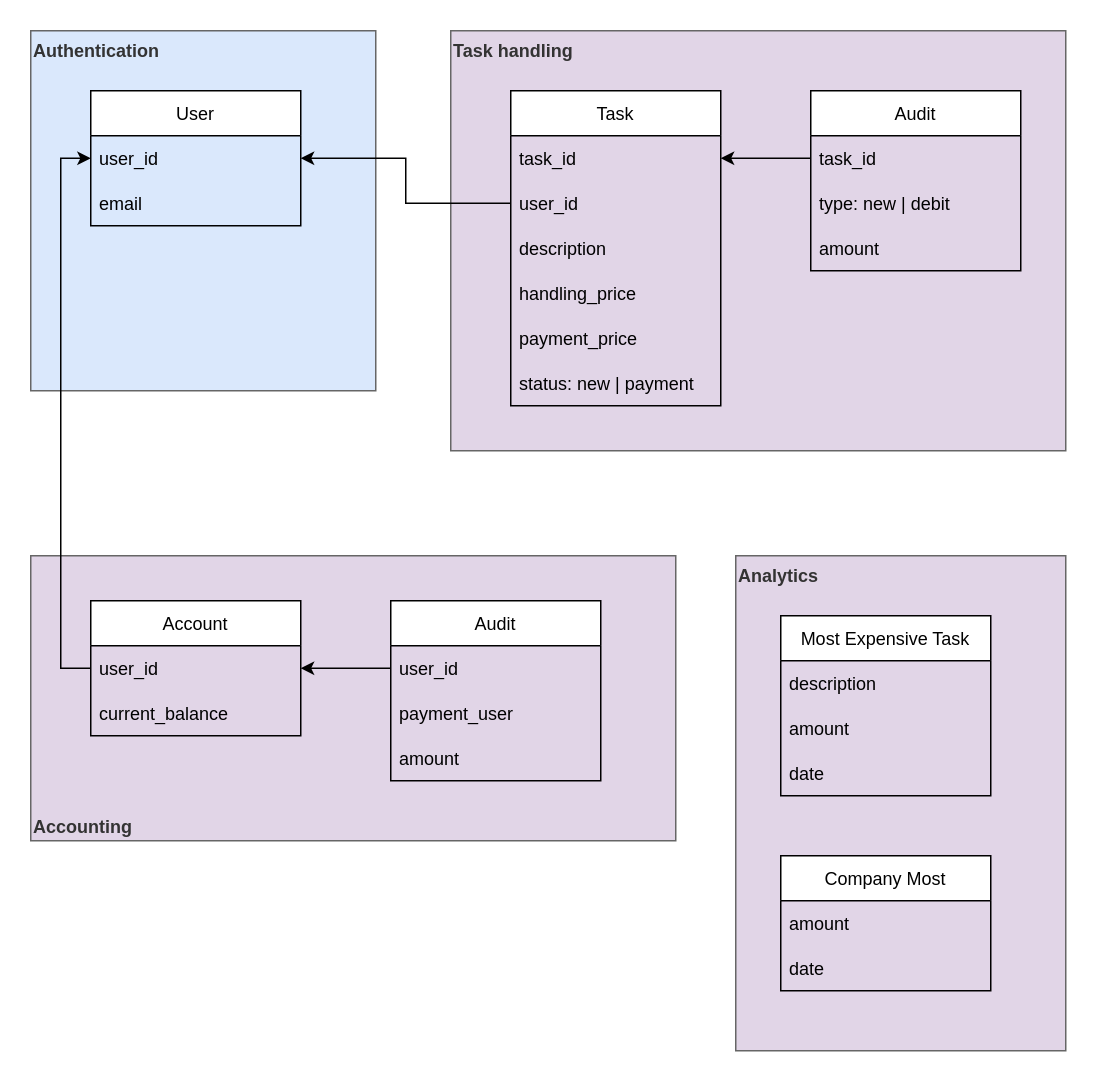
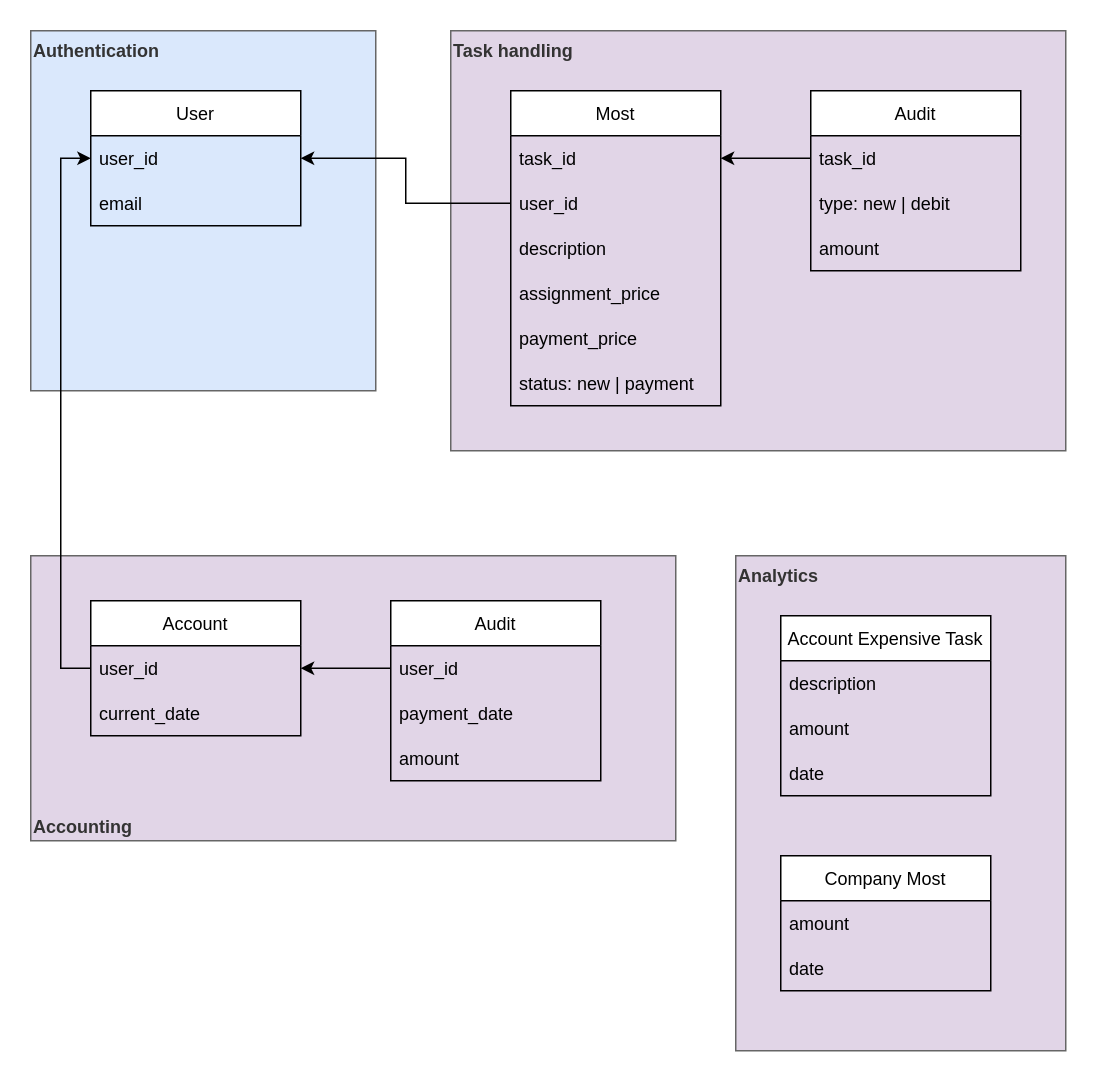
node "Task": label "Task" -> "Most"
node "handling_price": label "handling_price" -> "assignment_price"
node "Most Expensive Task": label "Most Expensive Task" -> "Account Expensive Task"
node "current_balance": label "current_balance" -> "current_date"
node "payment_user": label "payment_user" -> "payment_date"
